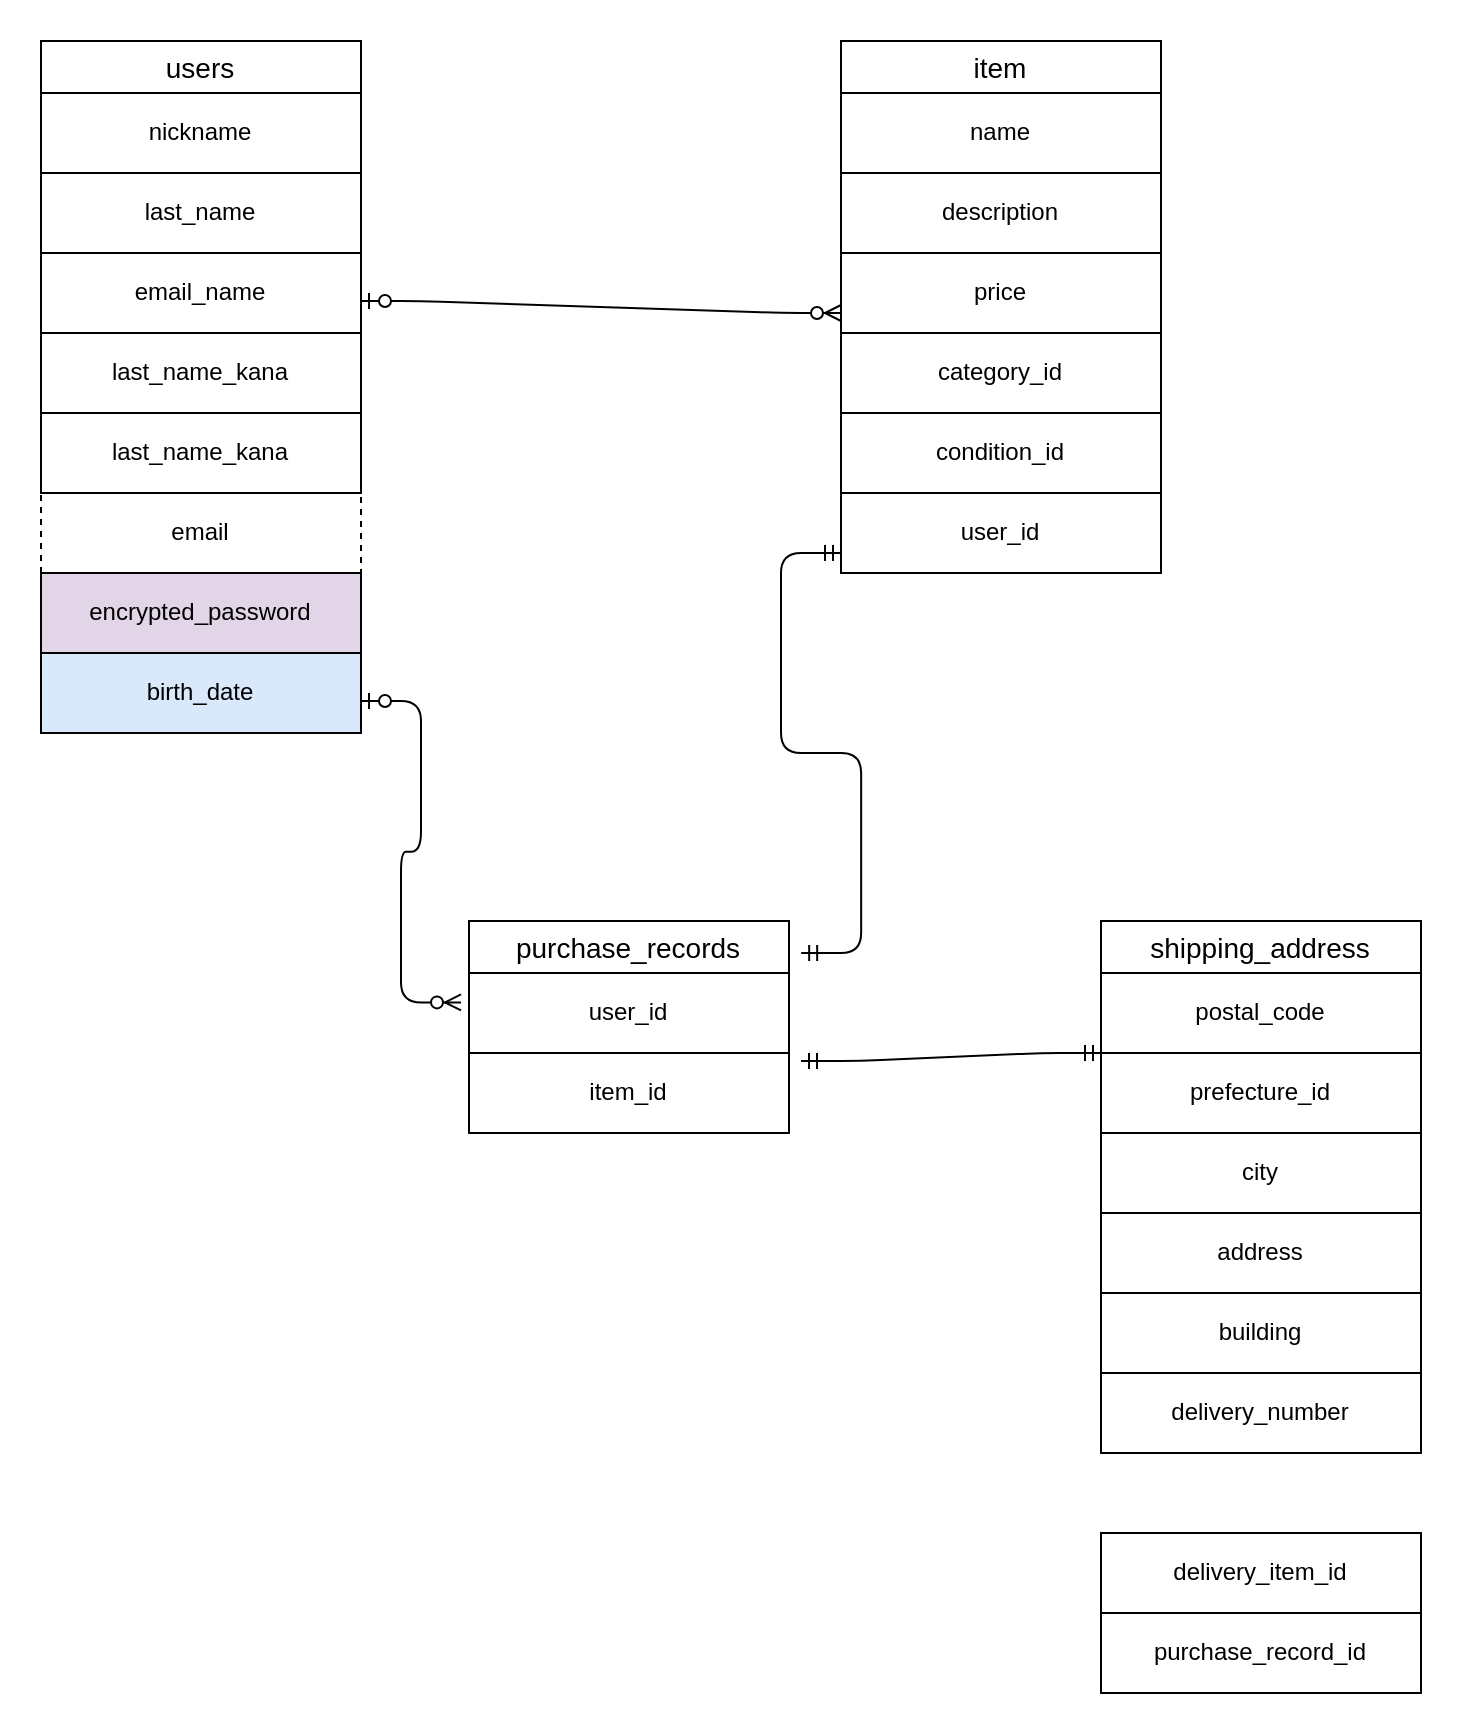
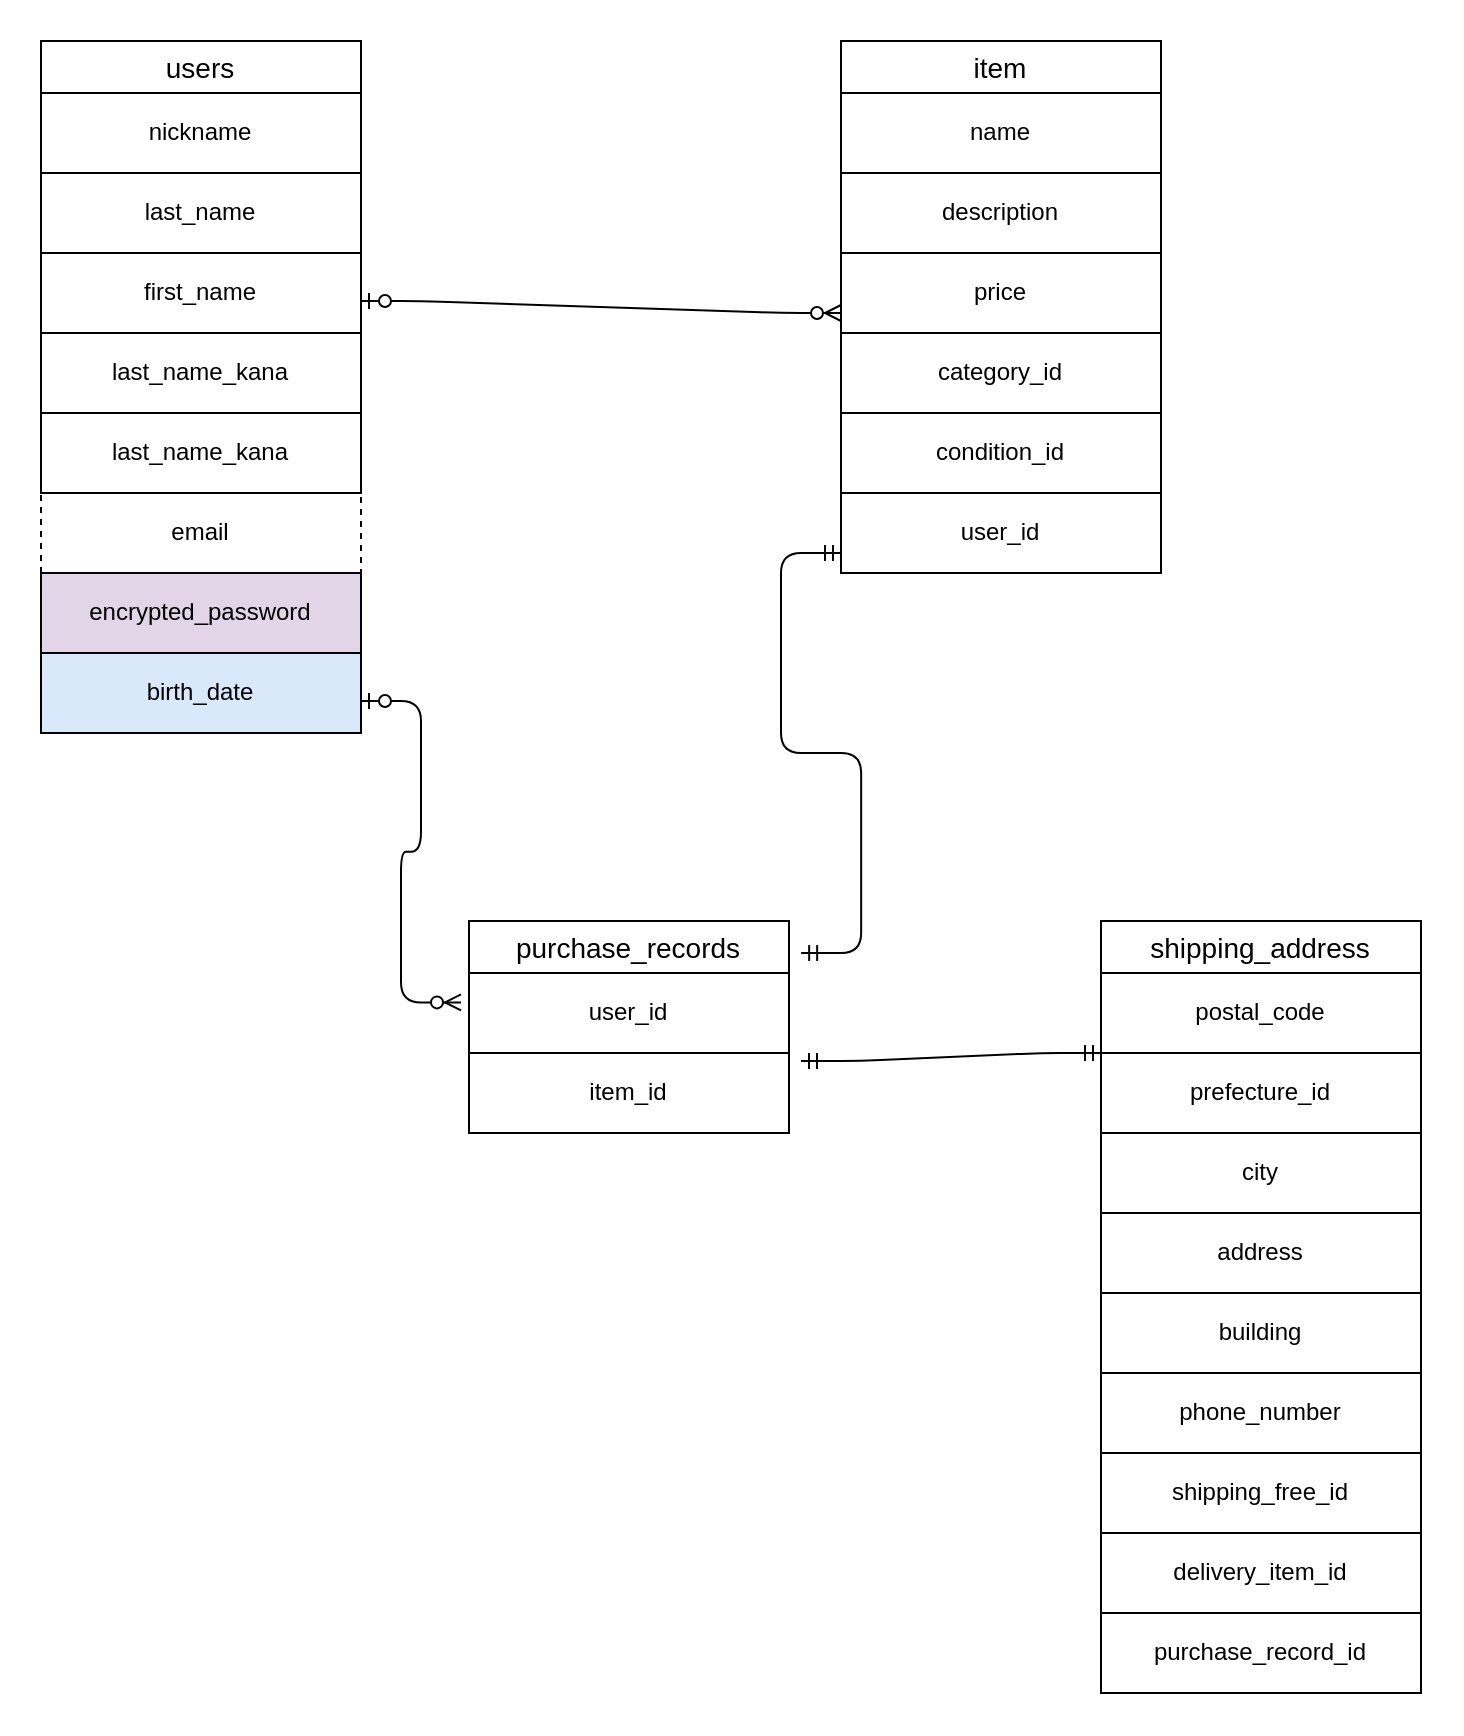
node "email_name": label "email_name" -> "first_name"
node "delivery_number": label "delivery_number" -> "phone_number"
node "shipping_free_id": added
